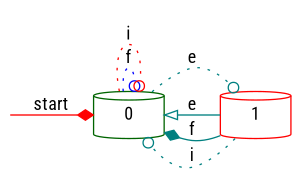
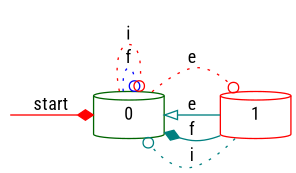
edge "0" -> "1": color teal -> red
